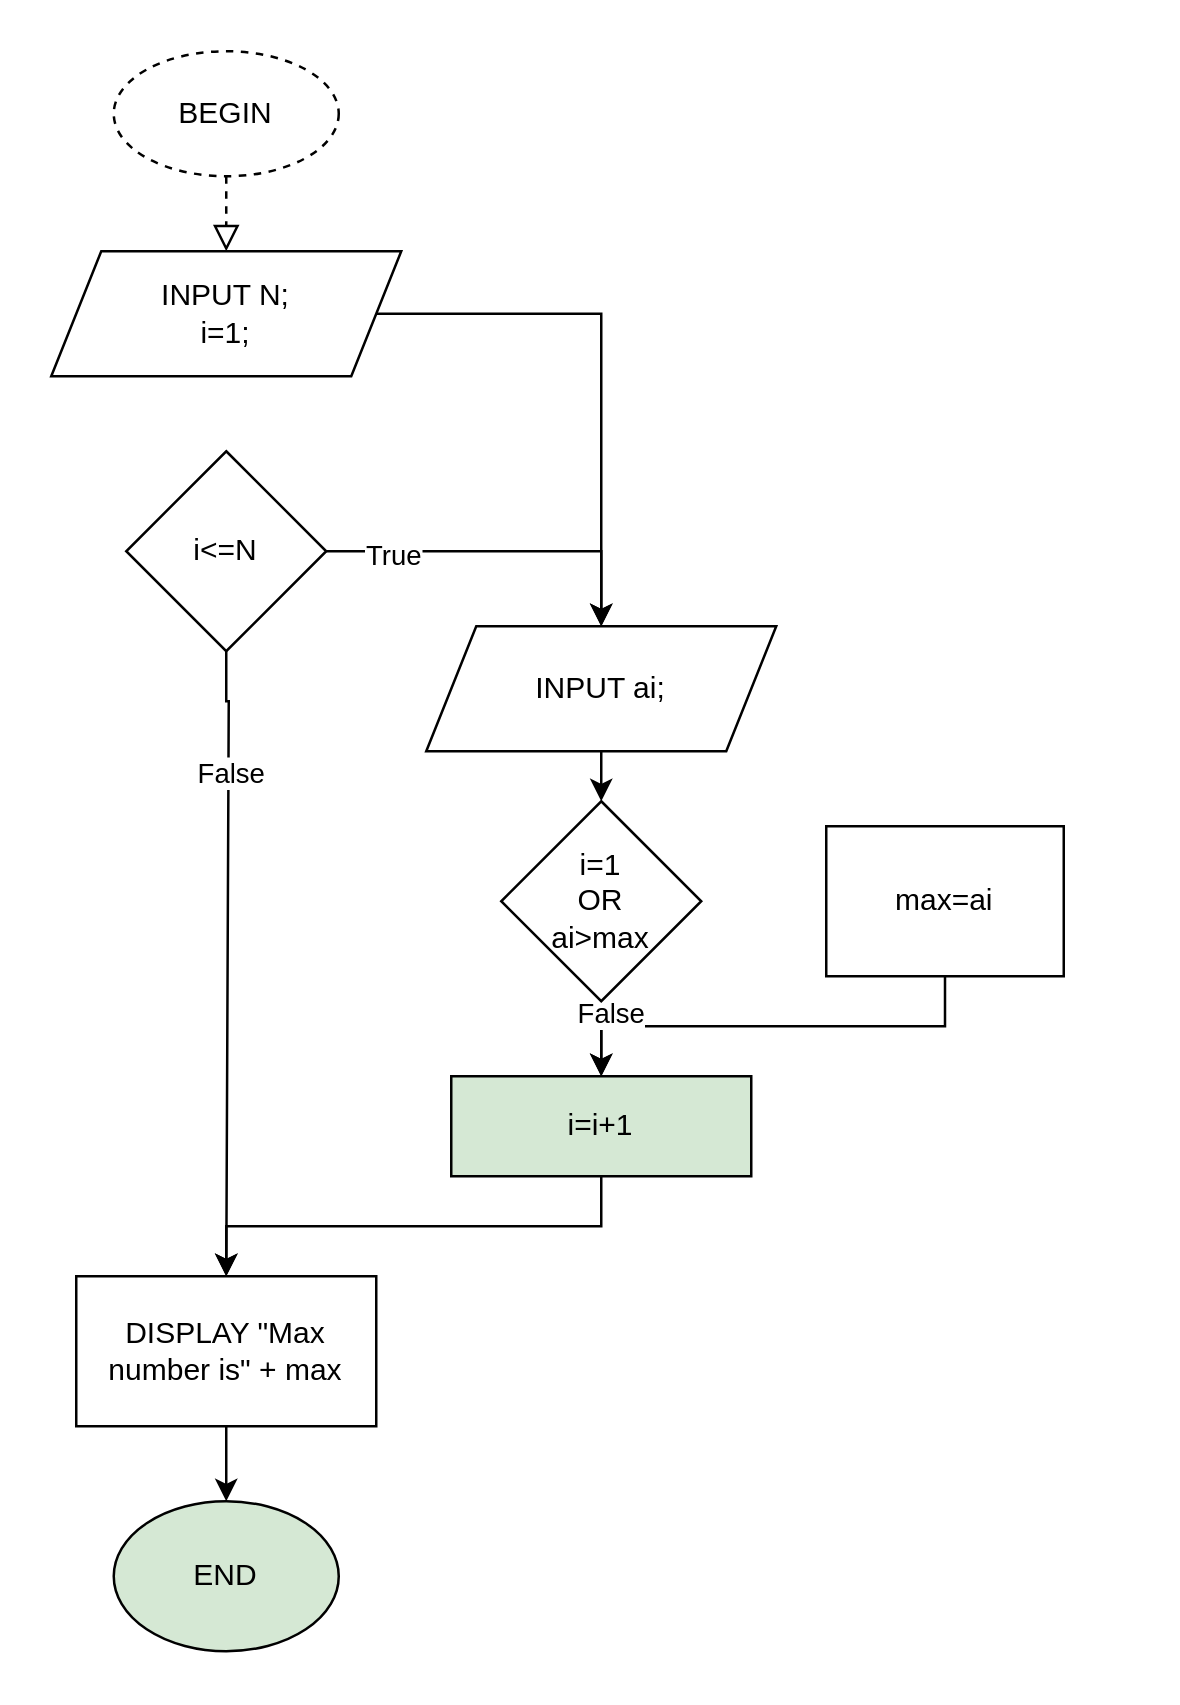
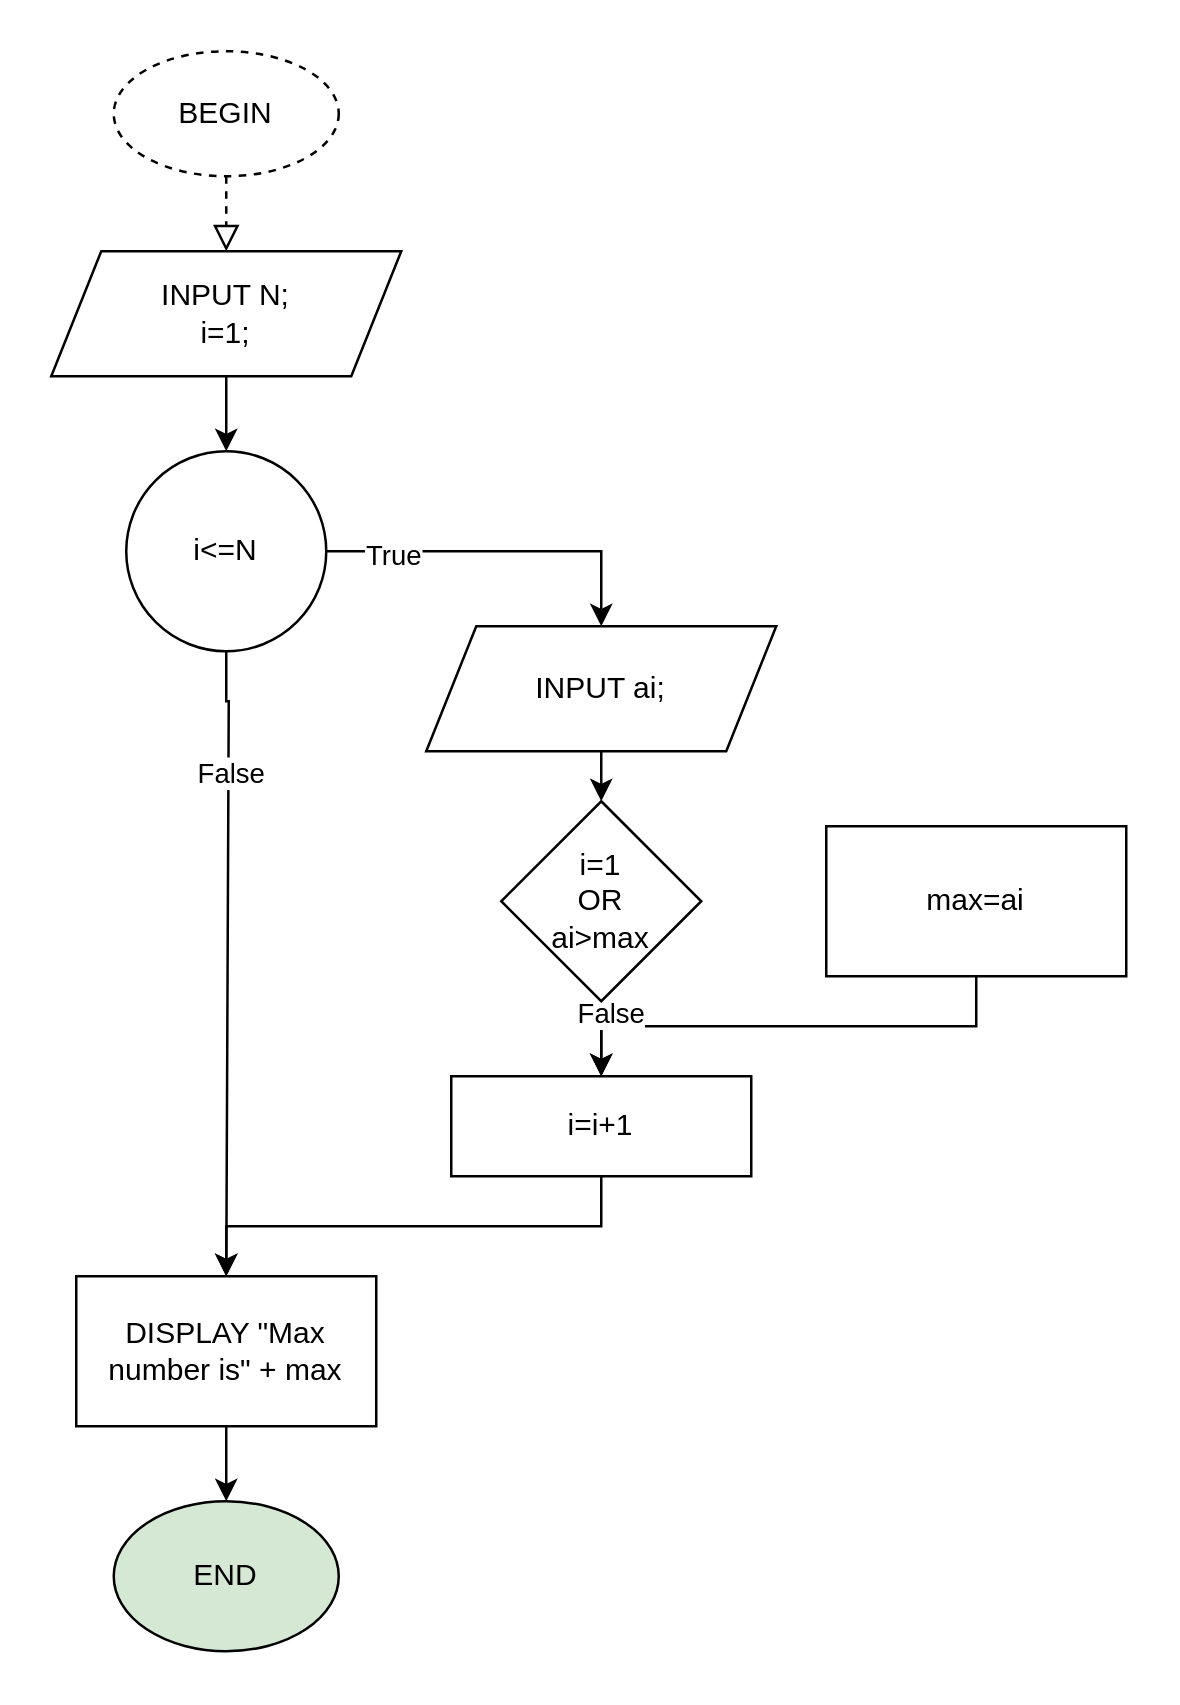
edge "INPUT N; i=1;" -> "INPUT ai;": now "INPUT N; i=1;" -> "i<=N"
node "i<=N": shape diamond -> ellipse
node "max=ai": size 238x150 -> 300x150
node "i=i+1": fillcolor #d5e8d4 -> #ffffff
